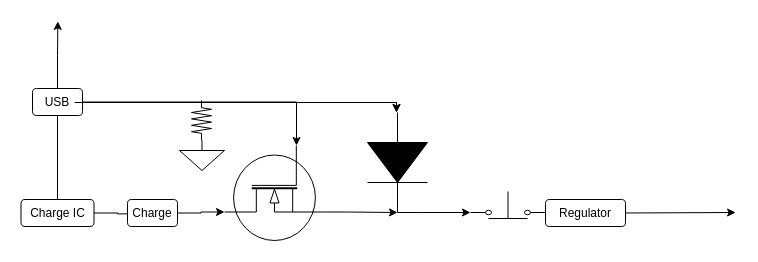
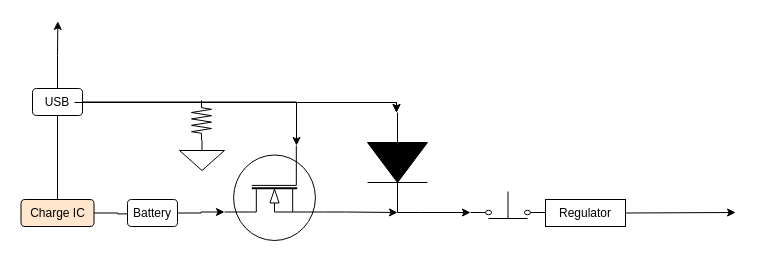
node "Charge IC": fillcolor #ffffff -> #ffe6cc
node "Regulator": shape rounded rectangle -> rectangle
node "Charge": label "Charge" -> "Battery"
